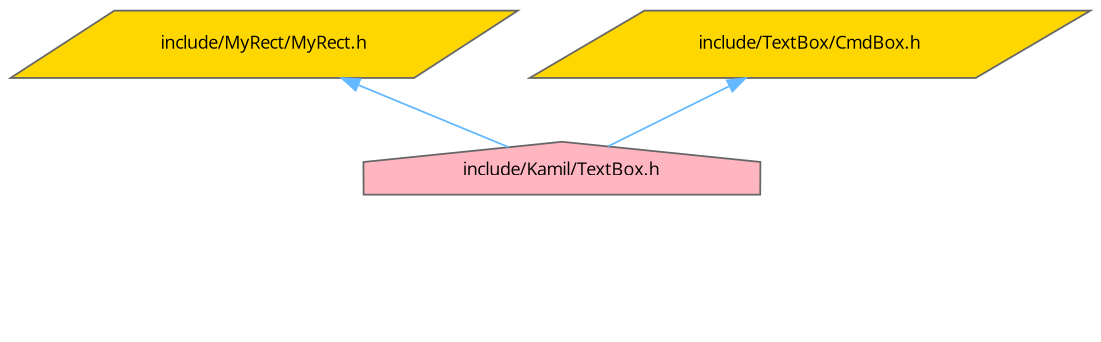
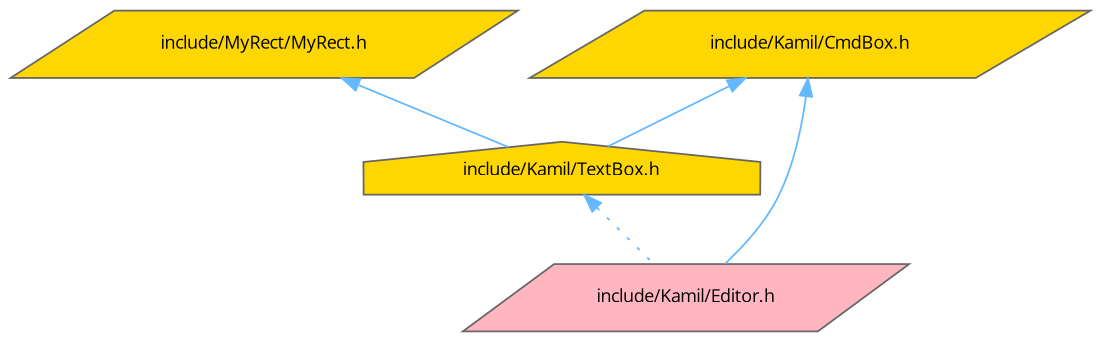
node "include/TextBox/CmdBox.h": label "include/TextBox/CmdBox.h" -> "include/Kamil/CmdBox.h"
node "include/Kamil/TextBox.h": fillcolor lightpink -> gold
node "include/Kamil/Editor.h": added
